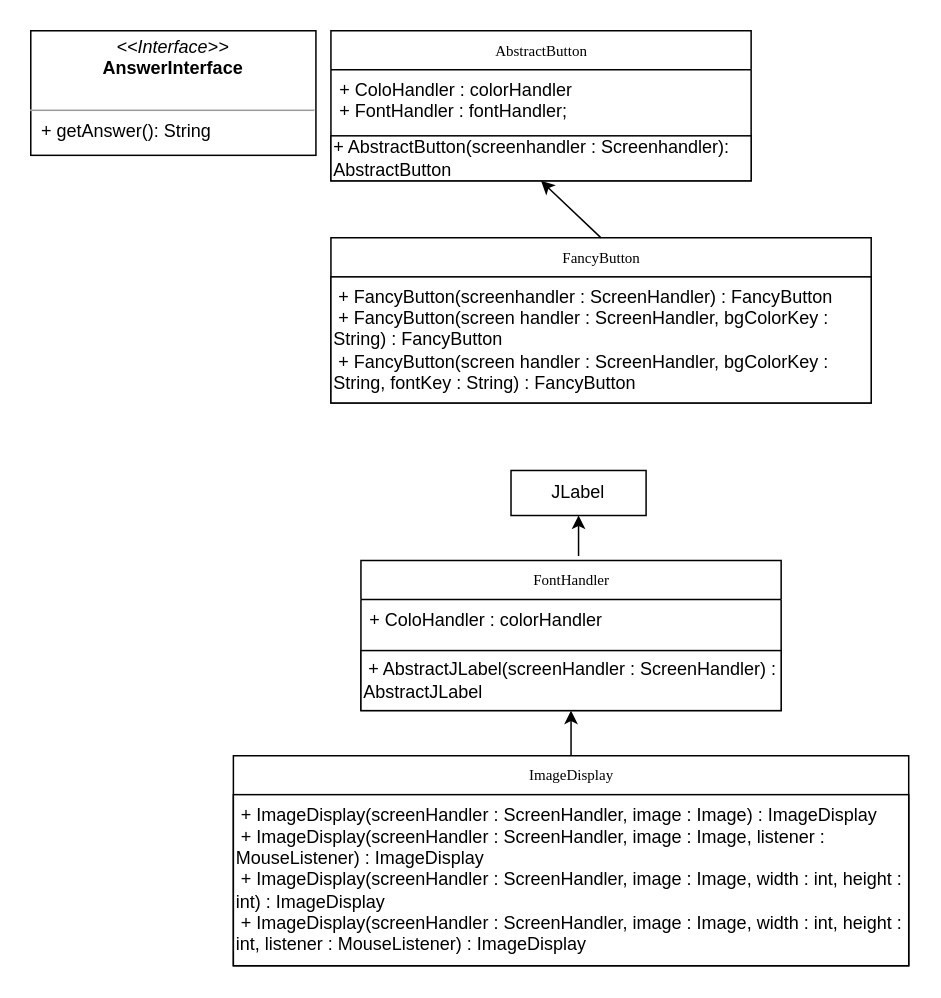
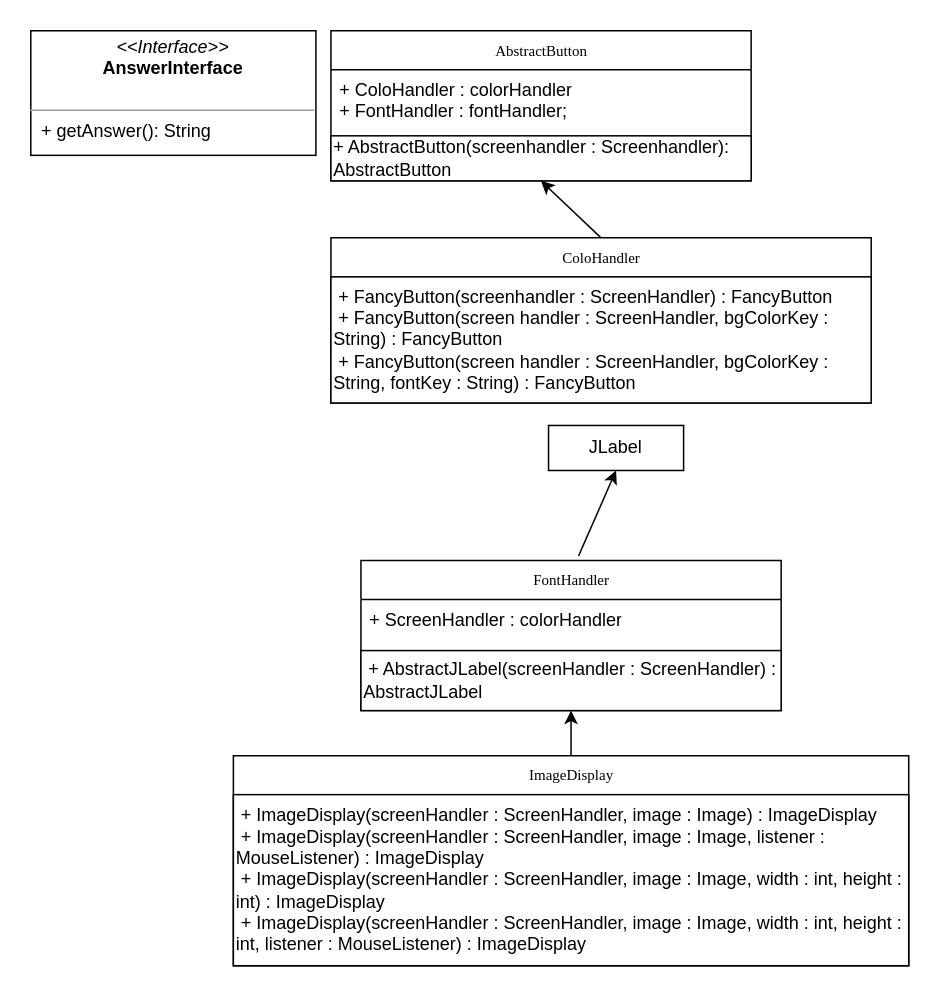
node "FancyButton": label "FancyButton" -> "ColoHandler"
node "JLabel": moved (578, 493) -> (616, 448)
node "+ ColoHandler : colorHandler": label "+ ColoHandler : colorHandler" -> "+ ScreenHandler : colorHandler"
